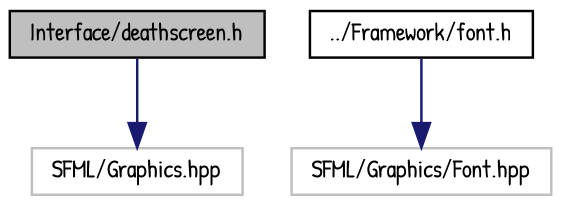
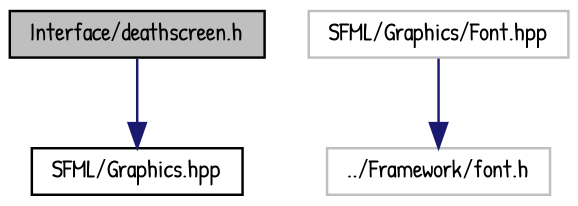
node "../Framework/font.h": color black -> grey75
edge "../Framework/font.h" -> "SFML/Graphics/Font.hpp": reversed
node "SFML/Graphics.hpp": color grey75 -> black
